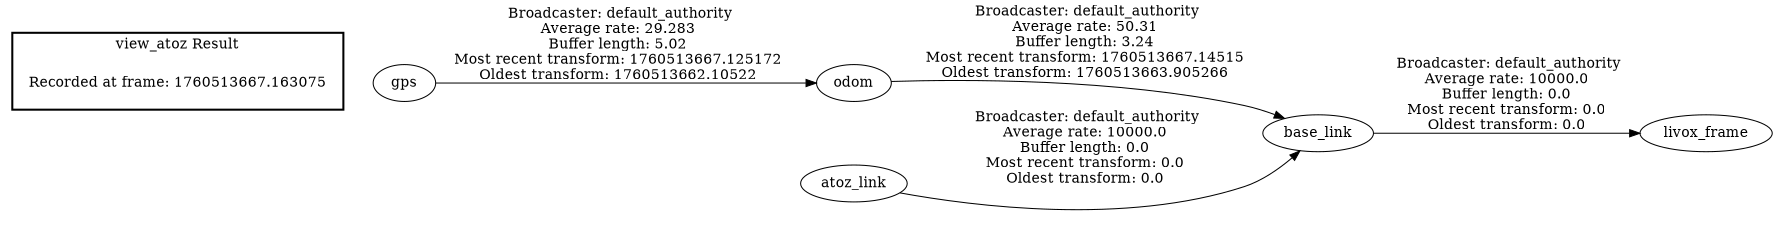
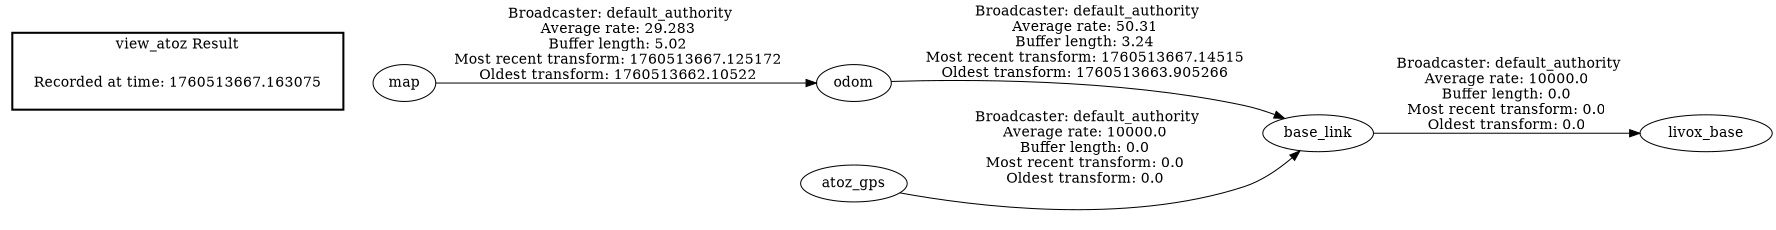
node "Recorded at frame: 1760513667.163075": label "Recorded at frame: 1760513667.163075" -> "Recorded at time: 1760513667.163075"
node "gps": label "gps" -> "map"
node "livox_frame": label "livox_frame" -> "livox_base"
node "atoz_link": label "atoz_link" -> "atoz_gps"
